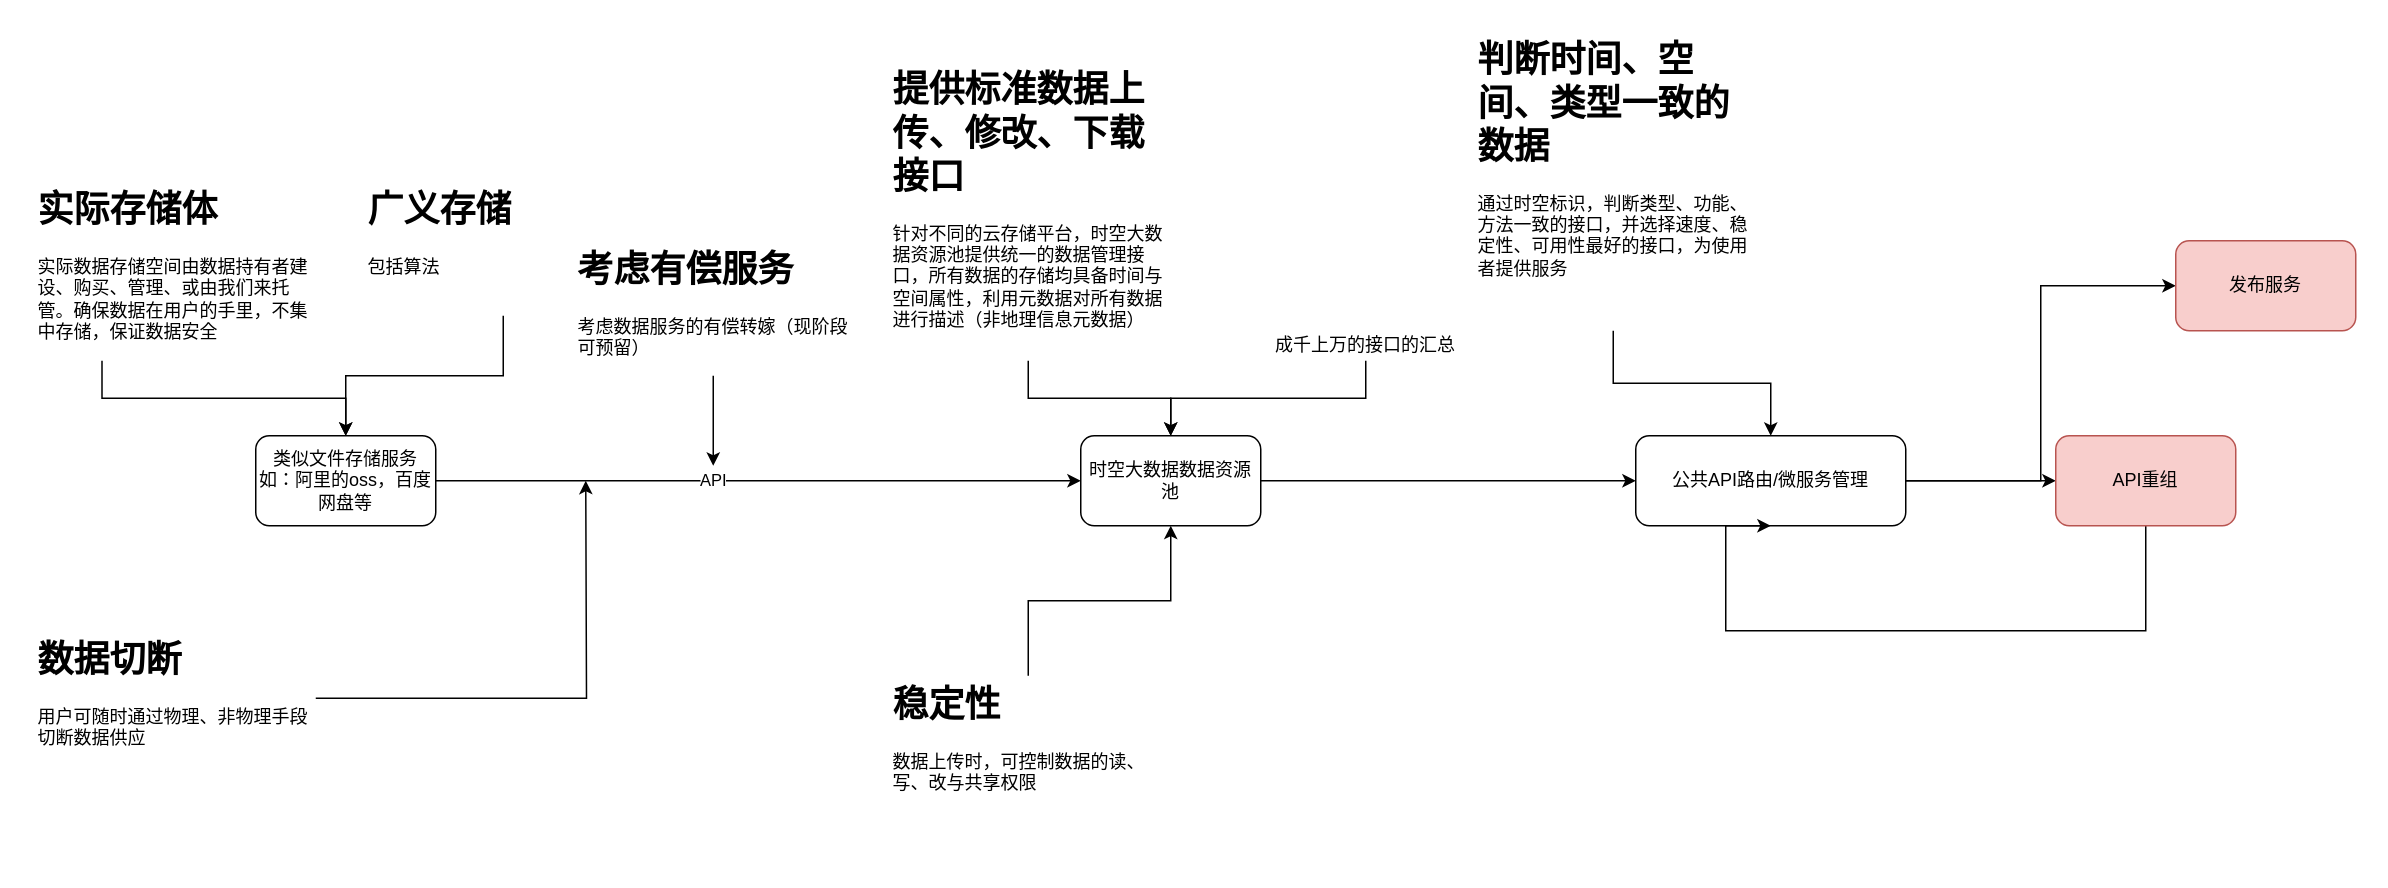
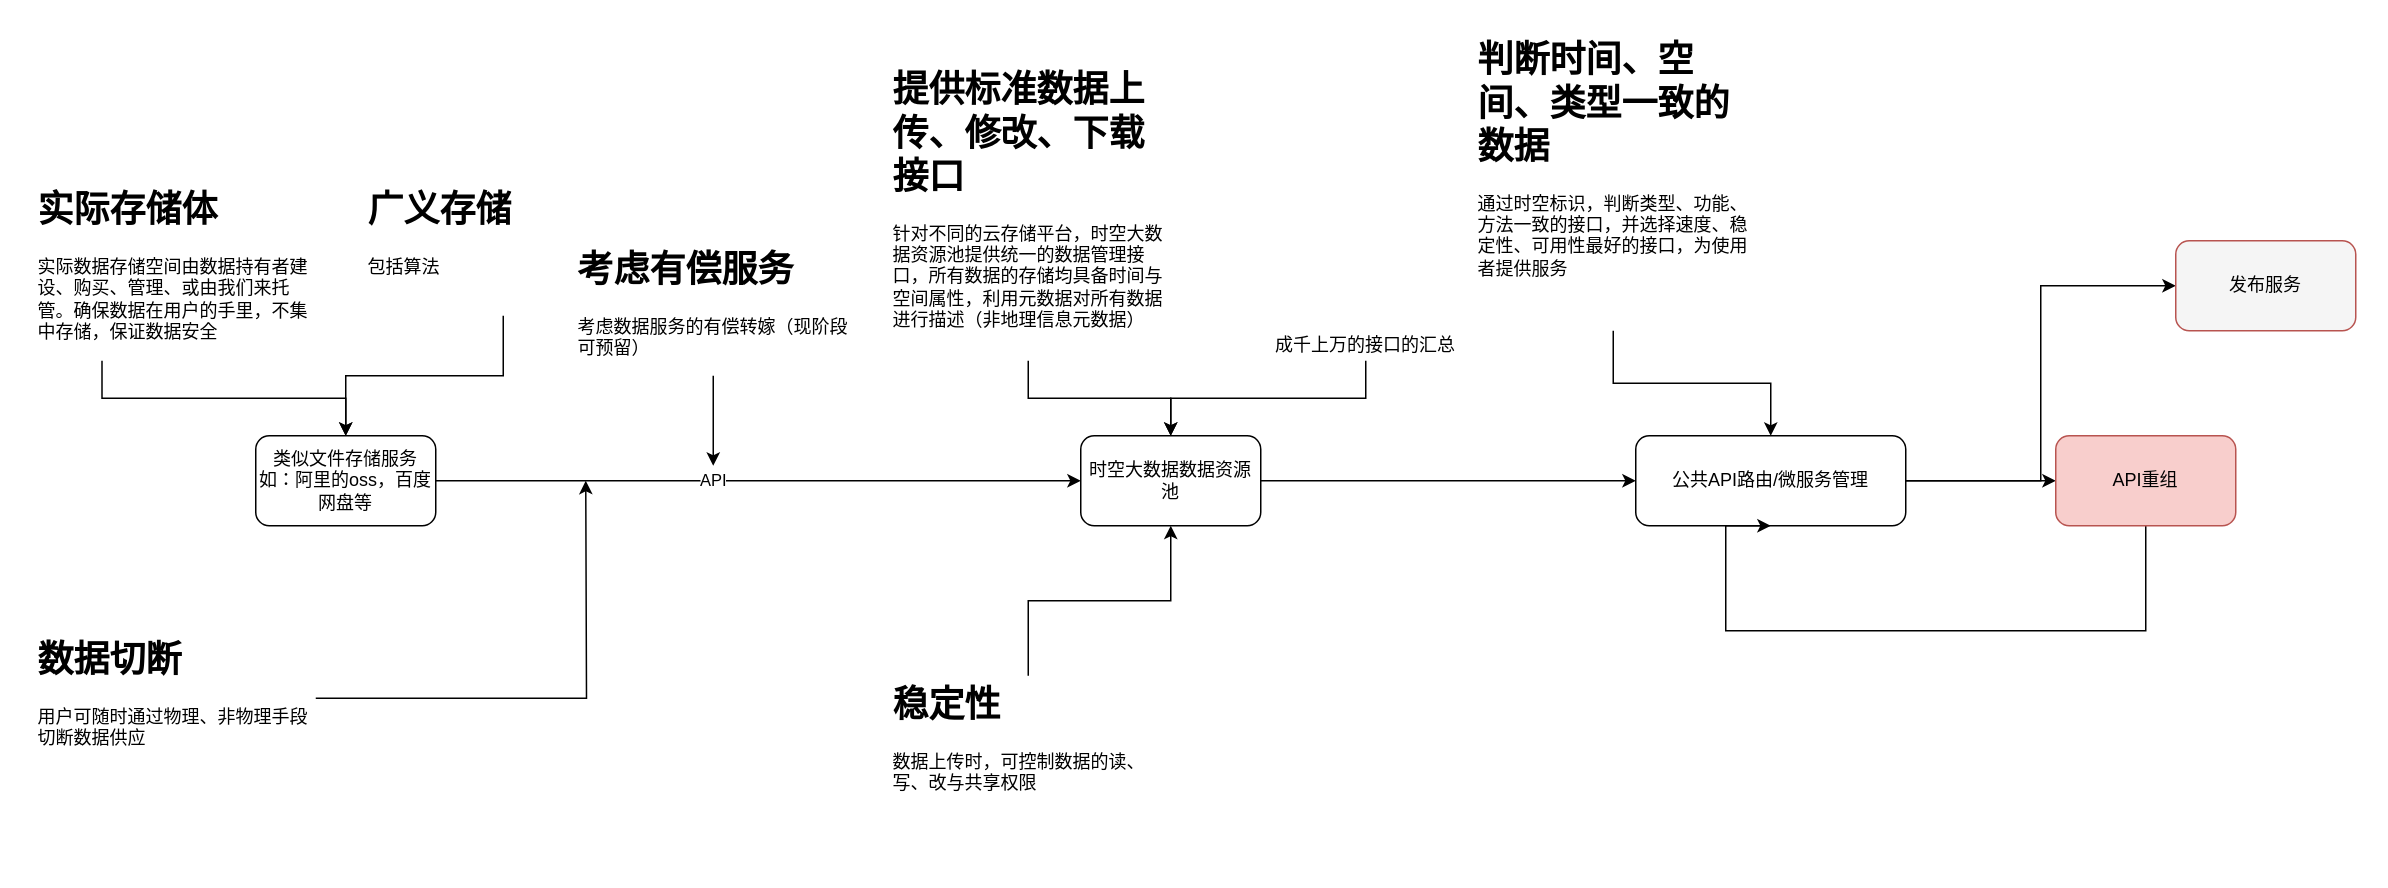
node "发布服务": fillcolor #f8cecc -> #f5f5f5
